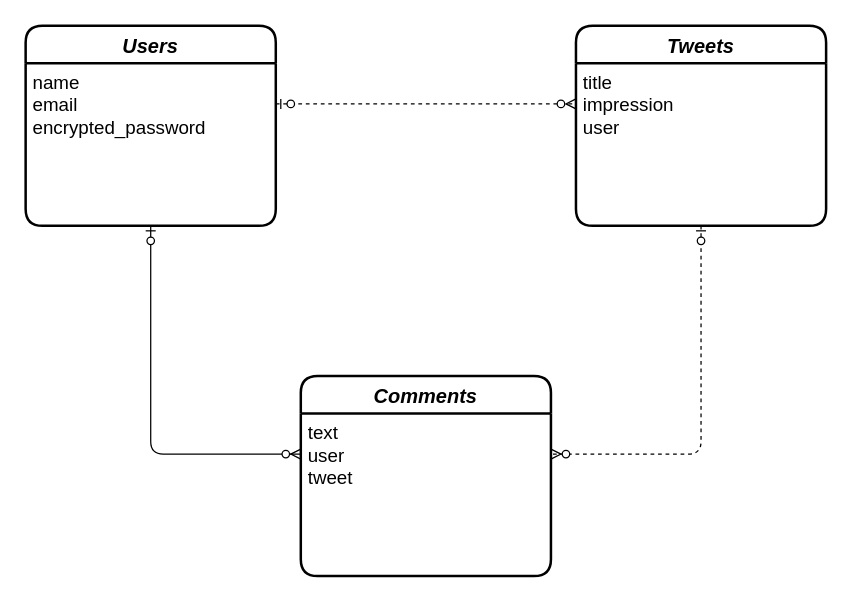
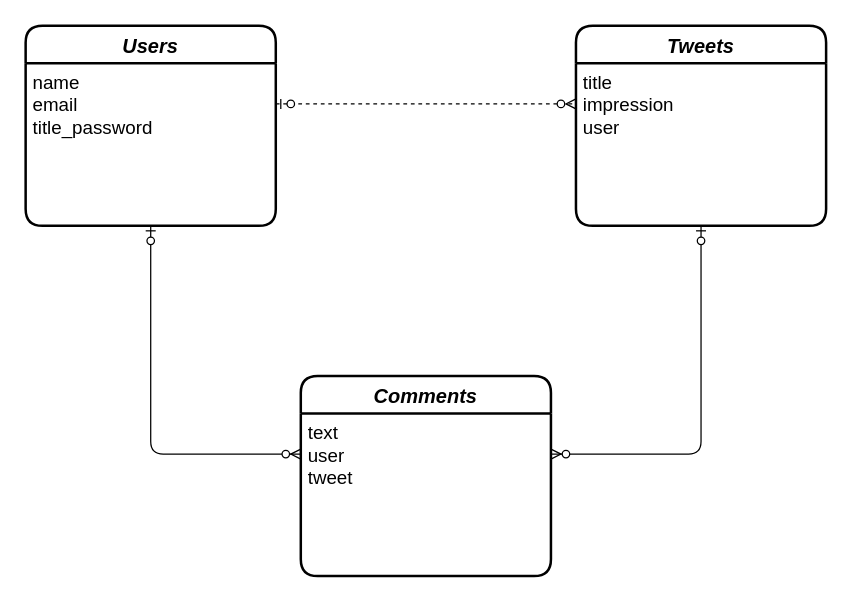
node "name email encrypted_password": label "name email encrypted_password" -> "name email title_password"
edge "title impression user" -- "text user tweet": style dashed -> solid
